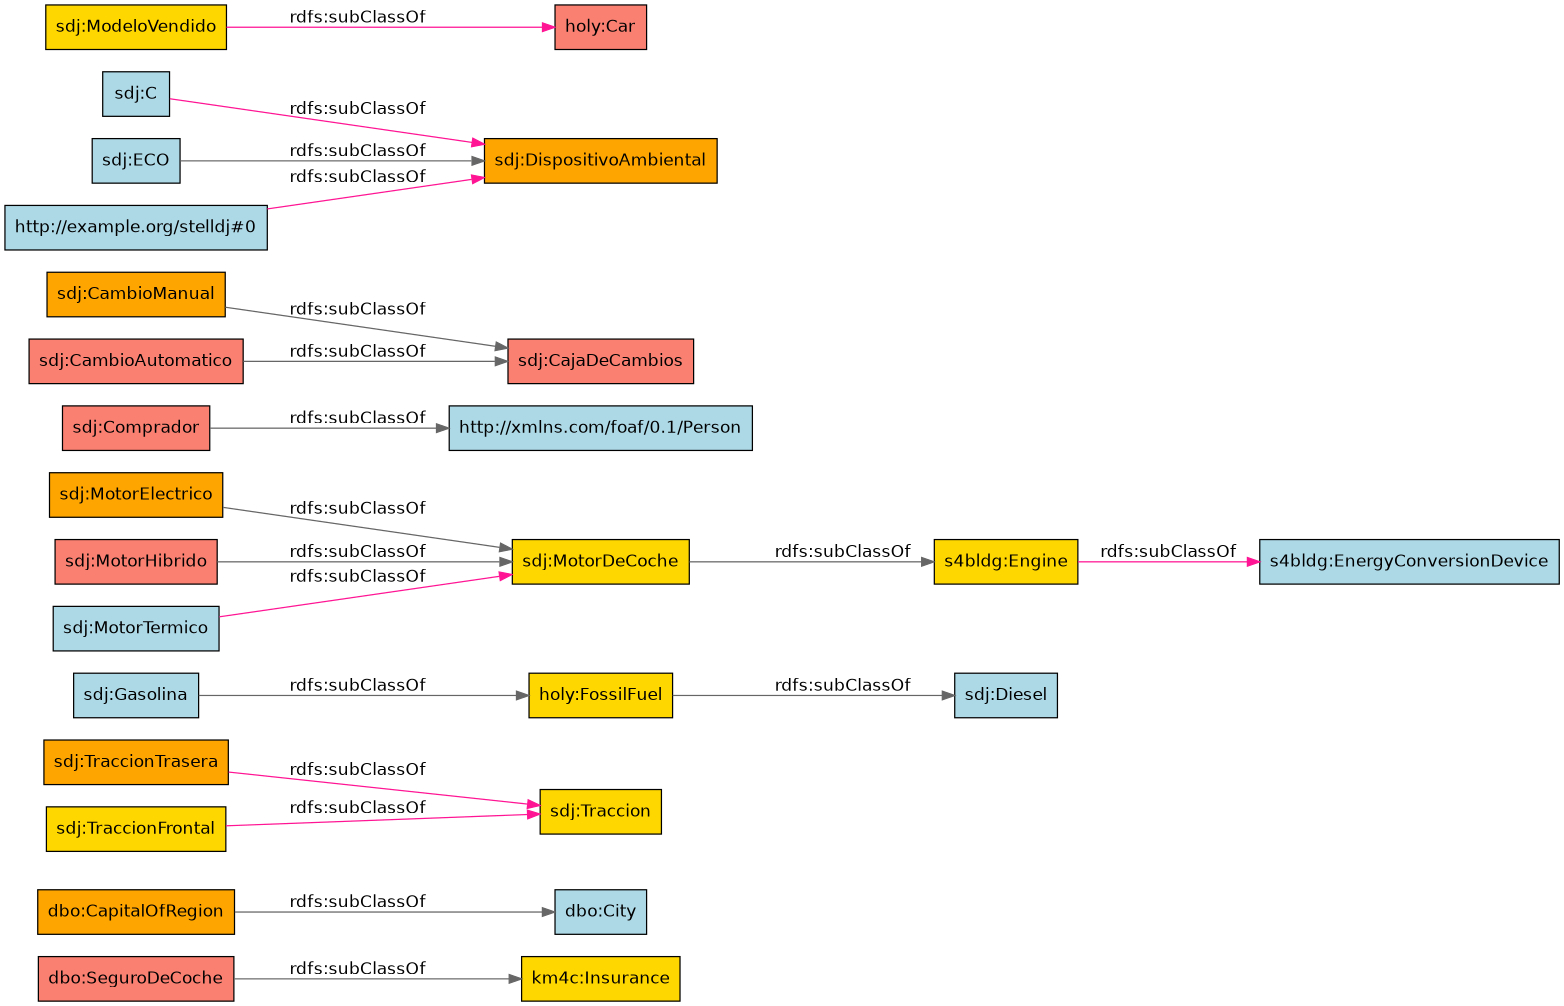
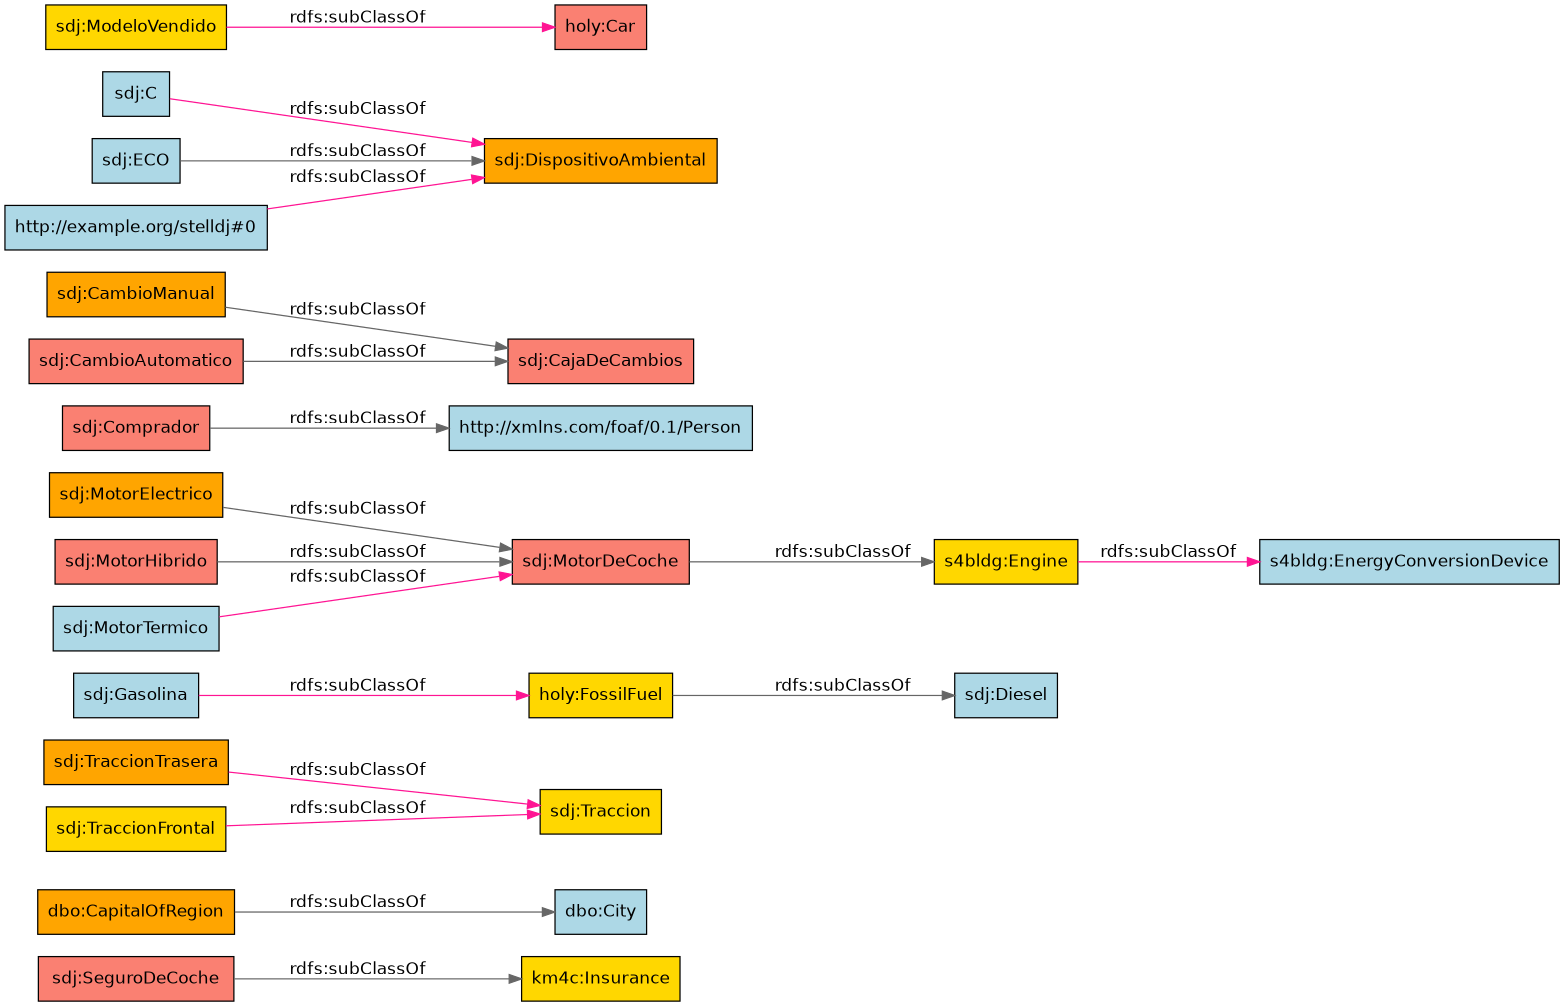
node "sdj:MotorDeCoche": fillcolor gold -> salmon
edge "sdj:Gasolina" -> "holy:FossilFuel": color gray40 -> deeppink
node "dbo:SeguroDeCoche": label "dbo:SeguroDeCoche" -> "sdj:SeguroDeCoche"
